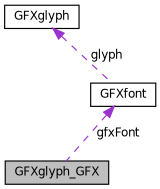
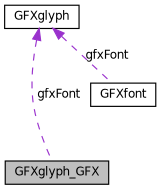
edge "GFXfont" -> "GFXglyph": label " glyph" -> " gfxFont"
edge "GFXglyph_GFX" -> "GFXfont": now "GFXglyph_GFX" -> "GFXglyph"
